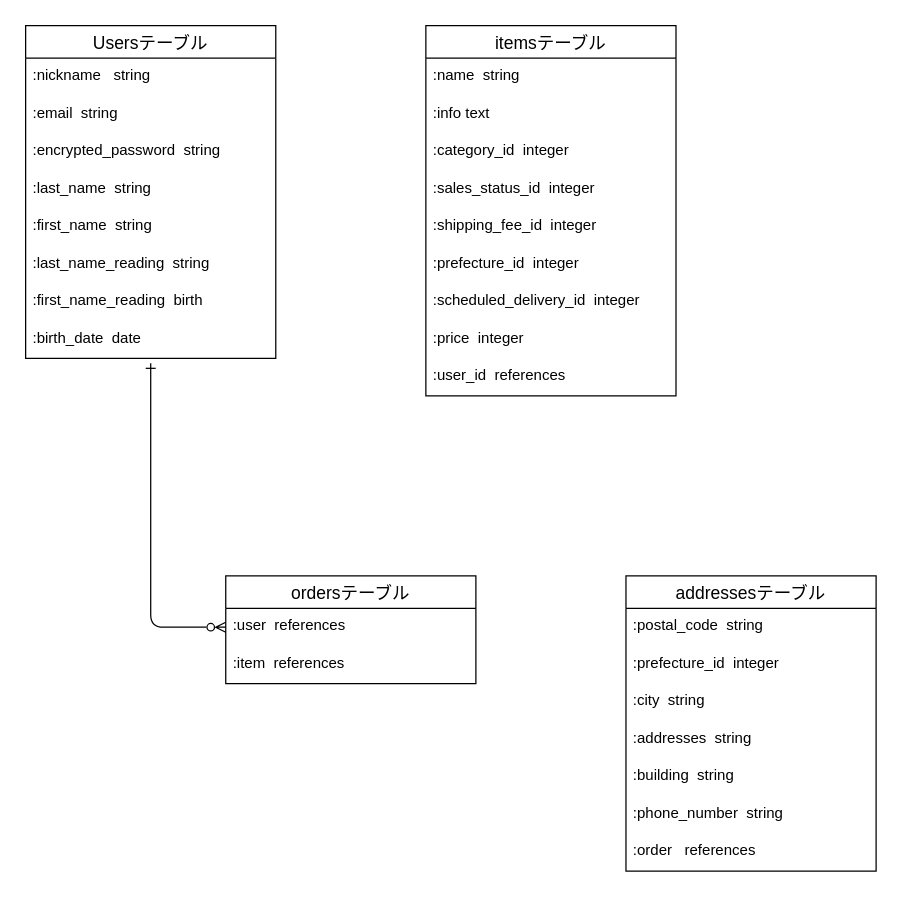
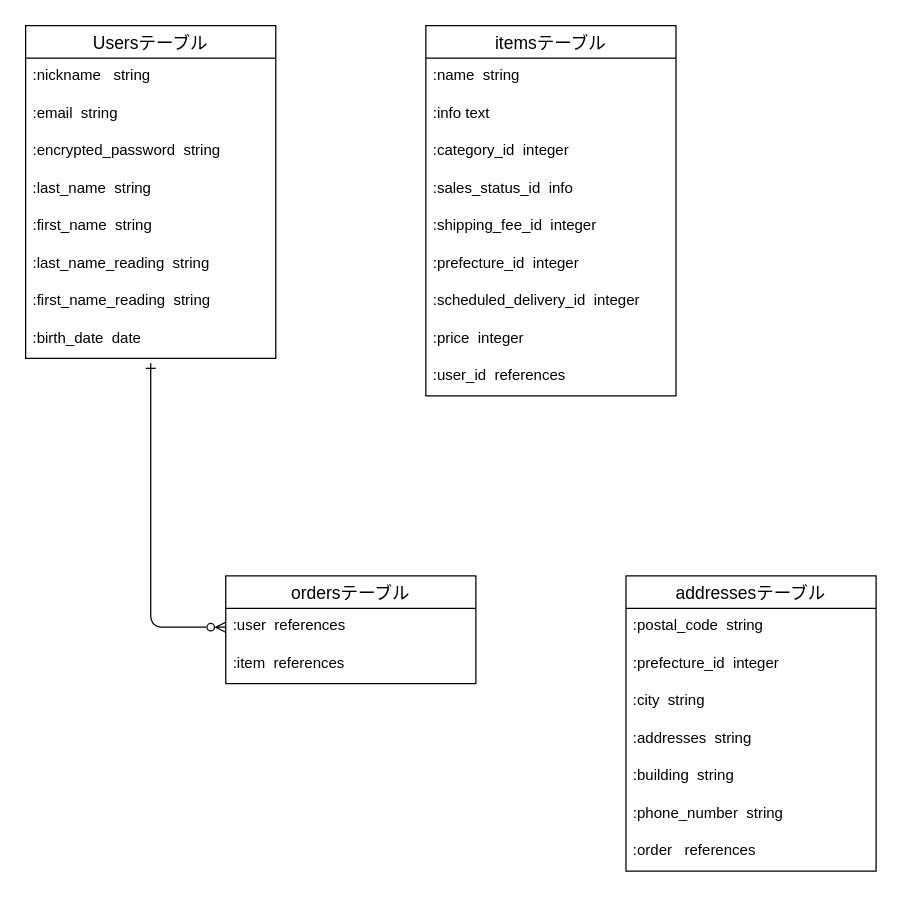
node ":sales_status_id integer": label ":sales_status_id integer" -> ":sales_status_id info"
node ":first_name_reading birth": label ":first_name_reading birth" -> ":first_name_reading string"
